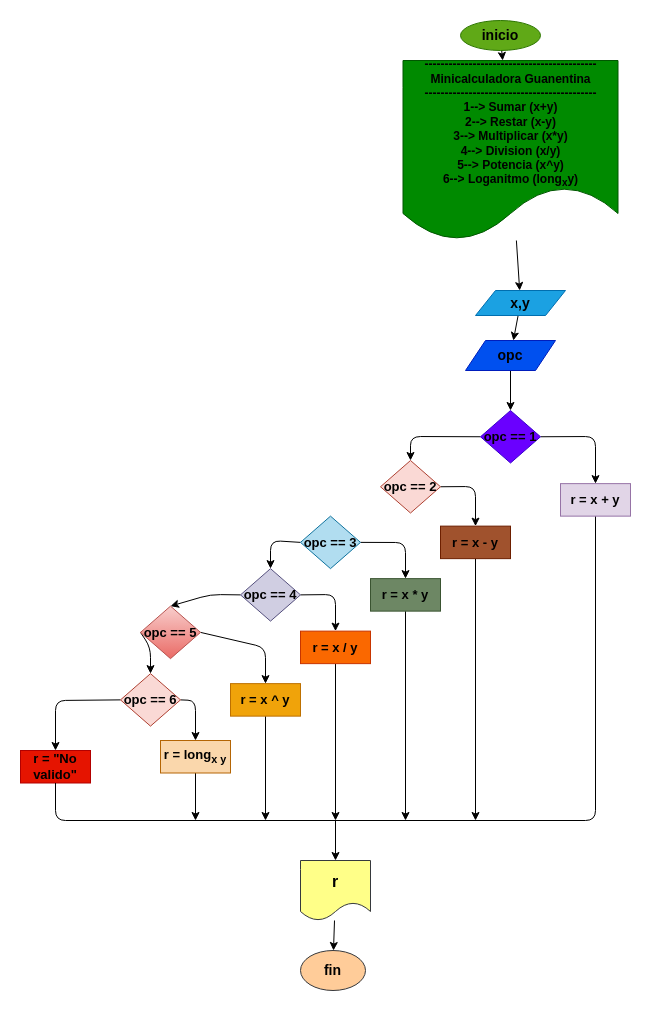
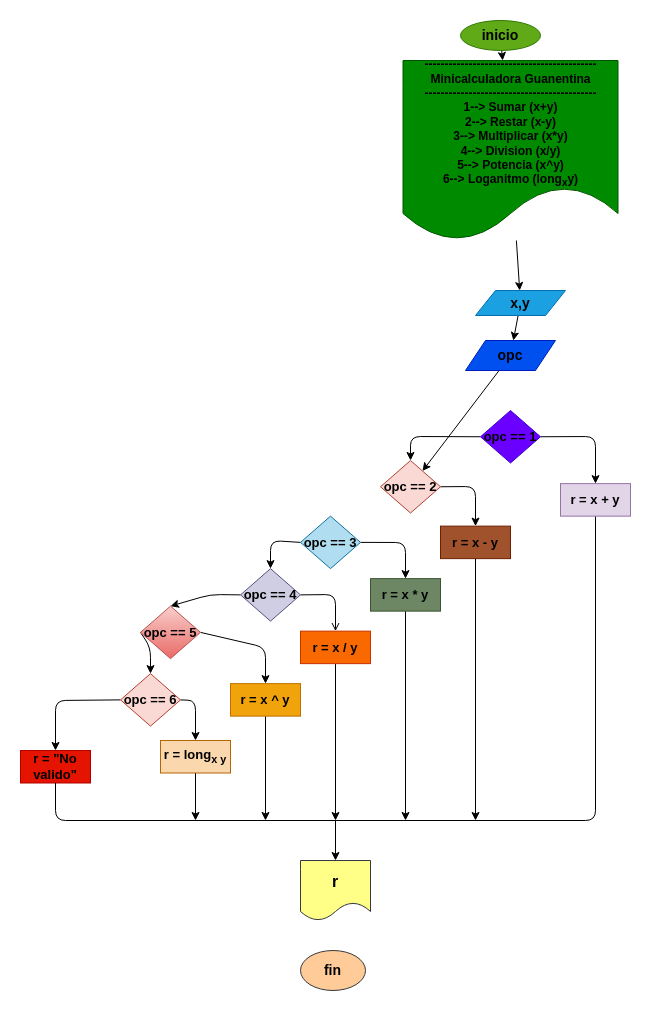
edge "opc" -> "opc == 1": now "opc" -> "opc == 2"
edge "opc == 4" -> "r = x / y": arrowhead classic -> open
edge "r" -> "fin": removed
